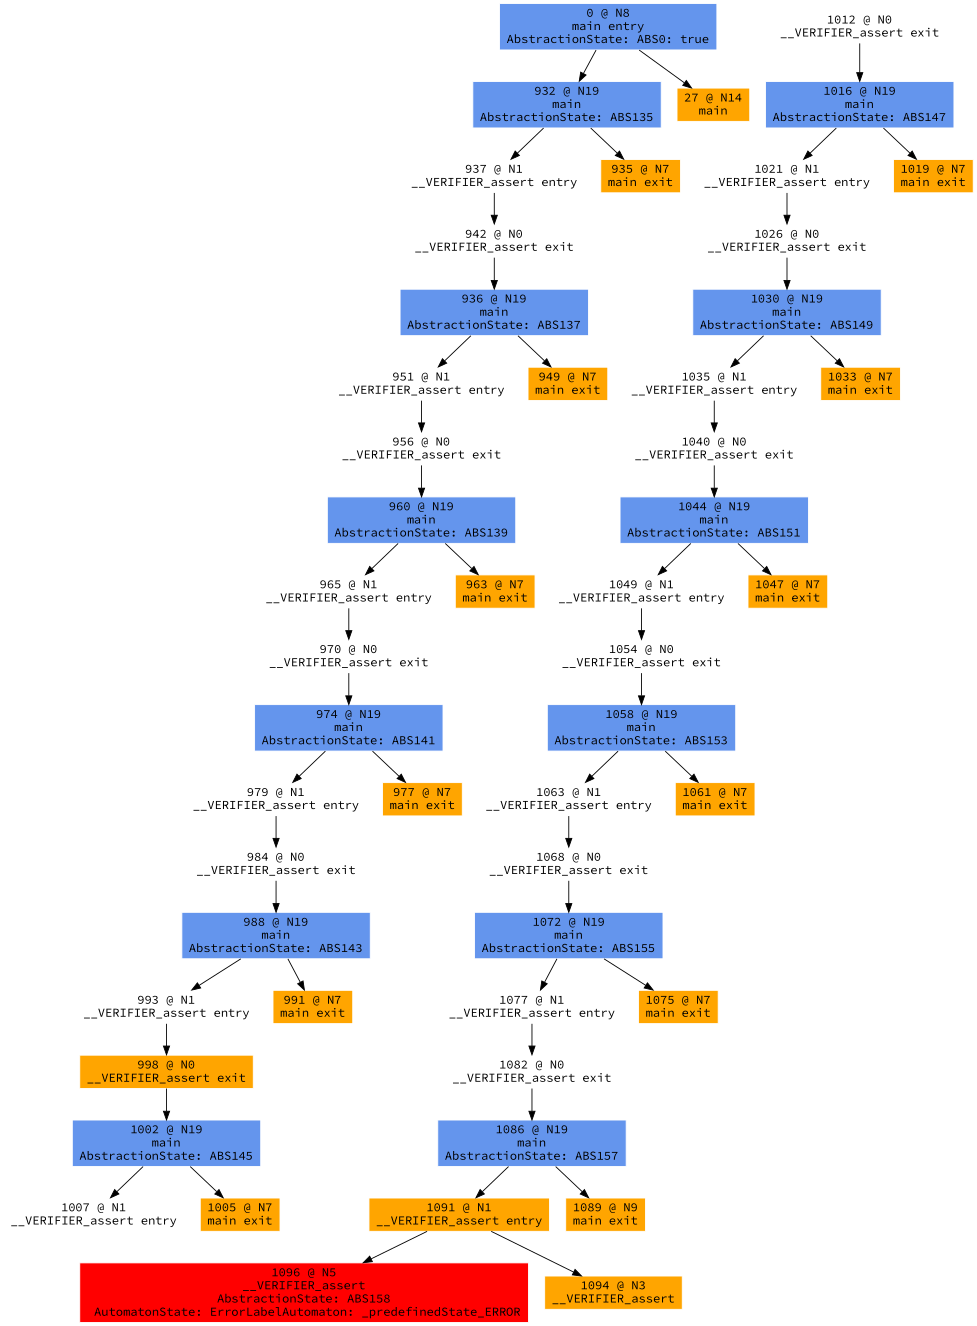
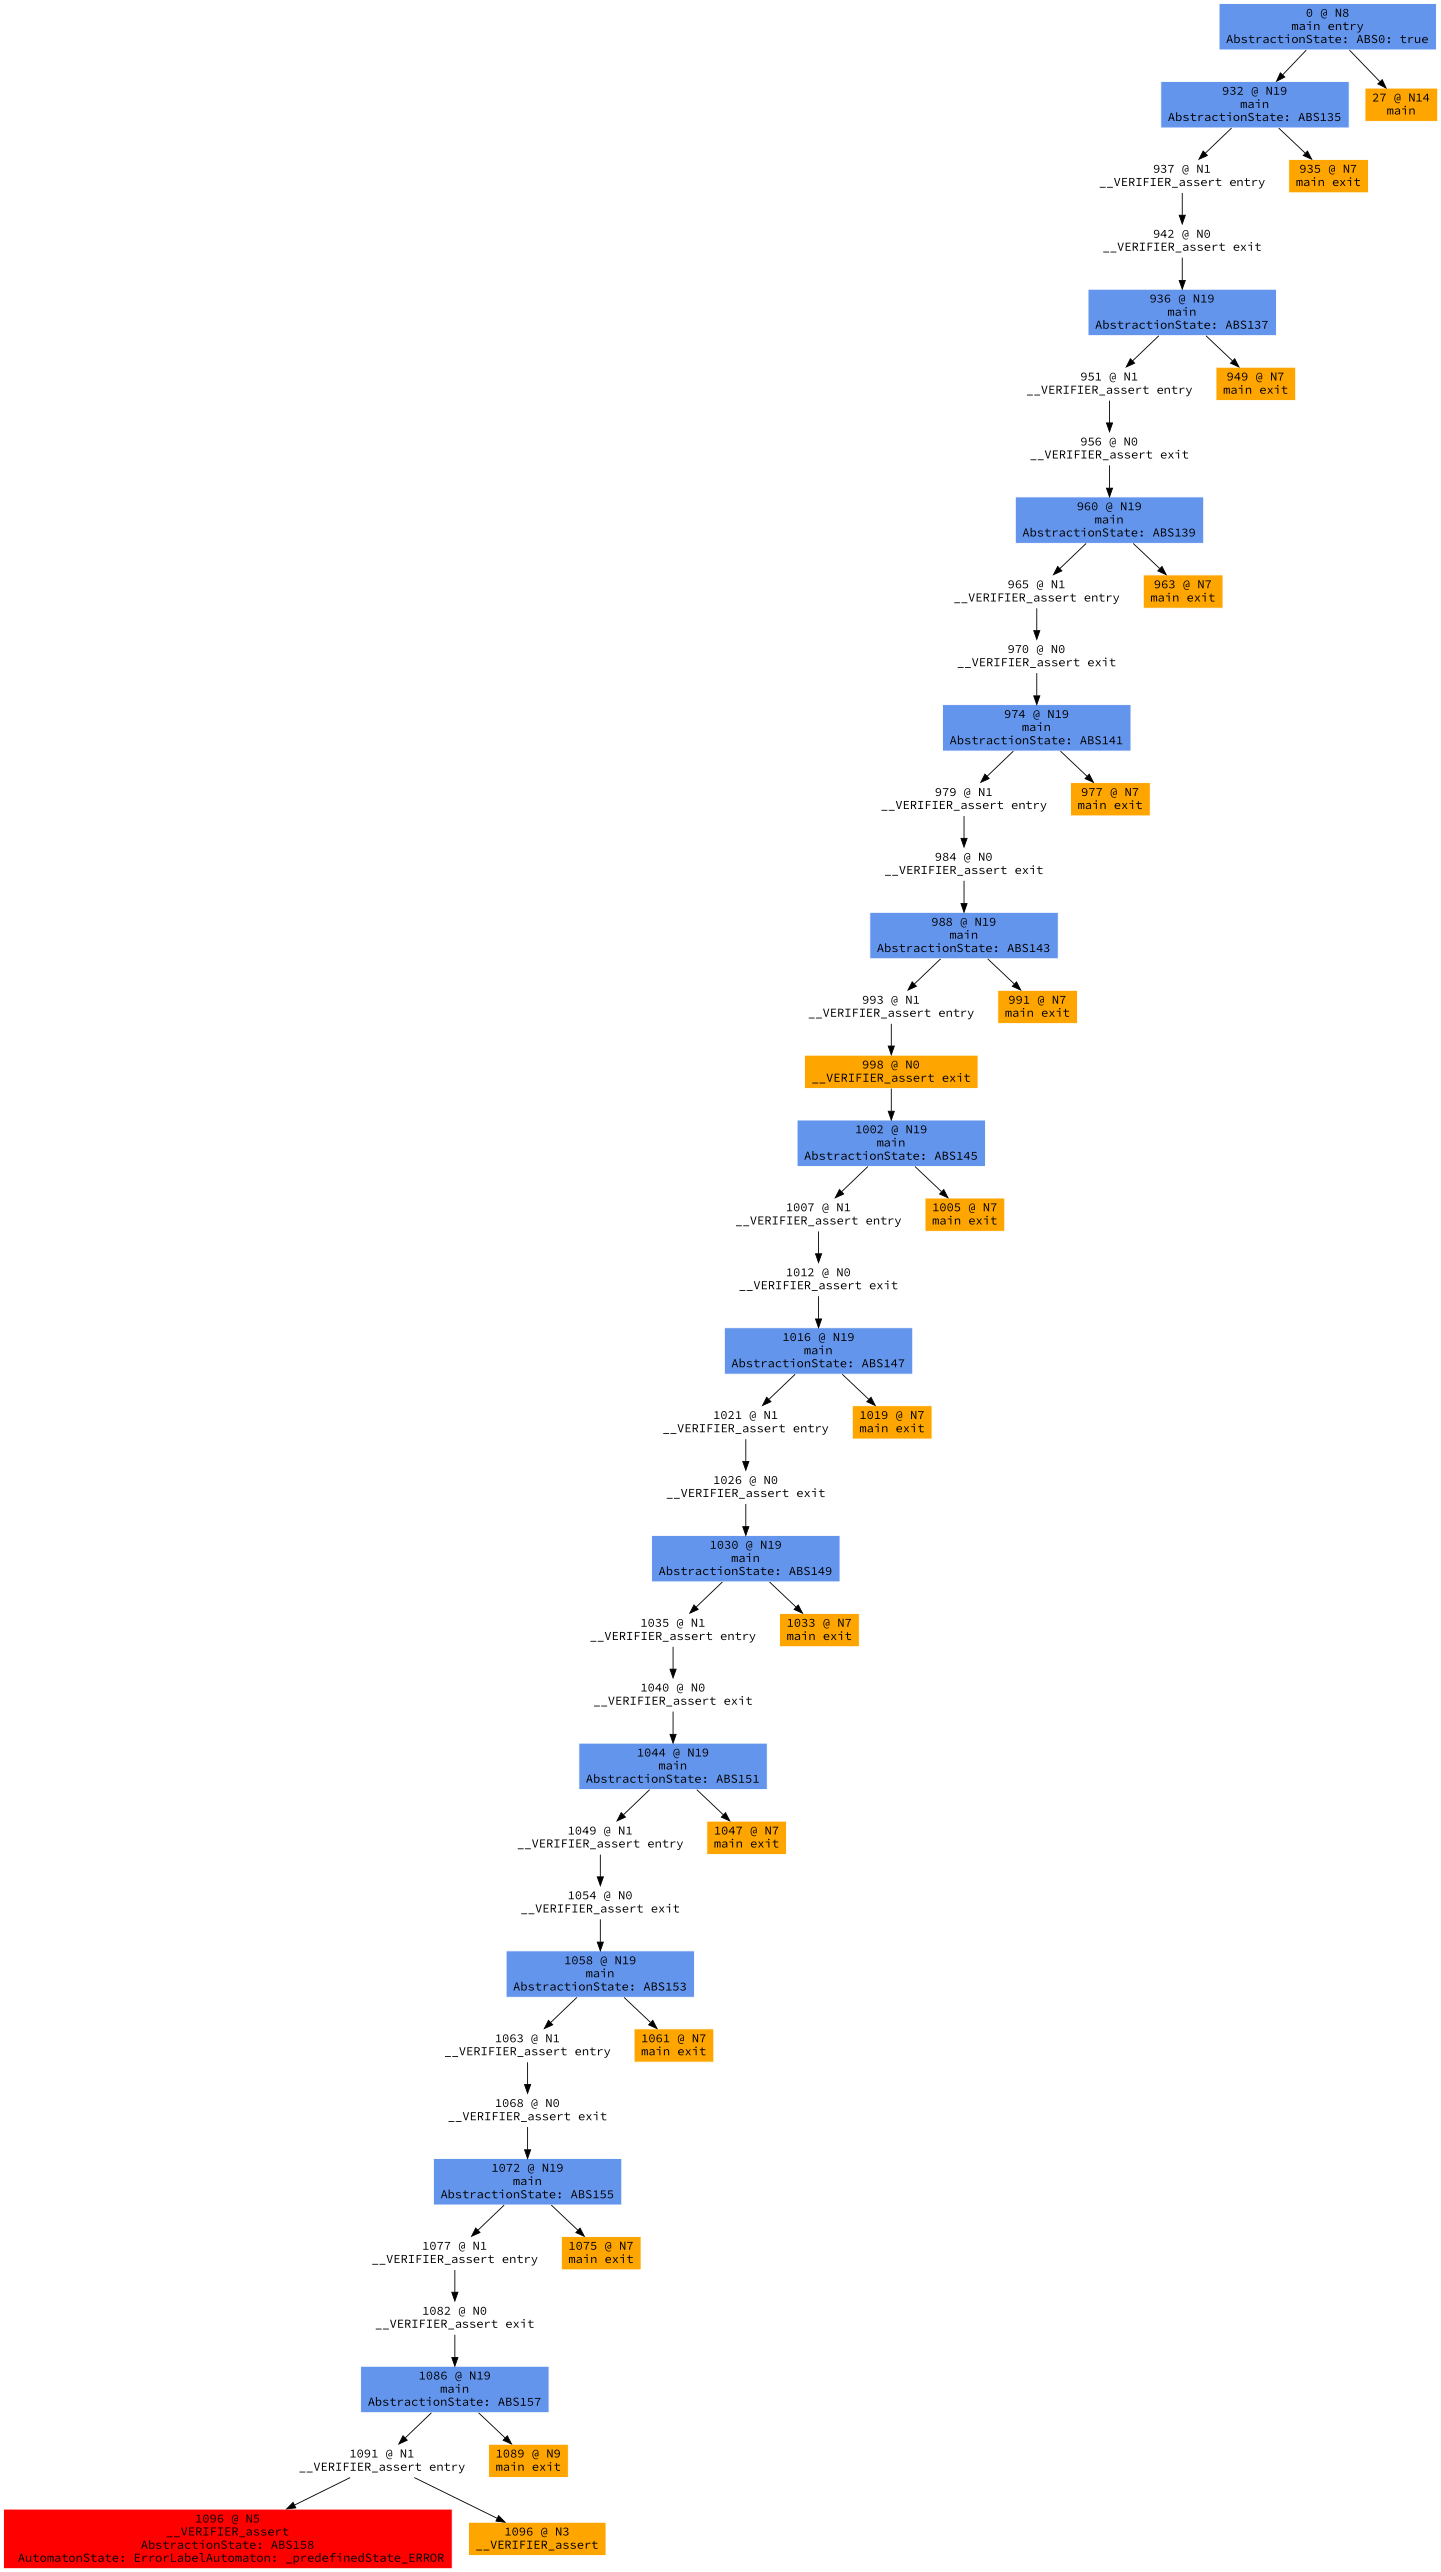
node "1091 @ N1 __VERIFIER_assert entry": fillcolor orange -> white
edge "1007 @ N1 __VERIFIER_assert entry" -> "1012 @ N0 __VERIFIER_assert exit": added
node "1094 @ N3 __VERIFIER_assert": label "1094 @ N3 __VERIFIER_assert" -> "1096 @ N3 __VERIFIER_assert"
